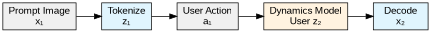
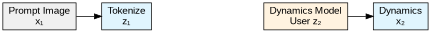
node "User Action a₁": removed
node "Decode x₂": label "Decode x₂" -> "Dynamics x₂"
